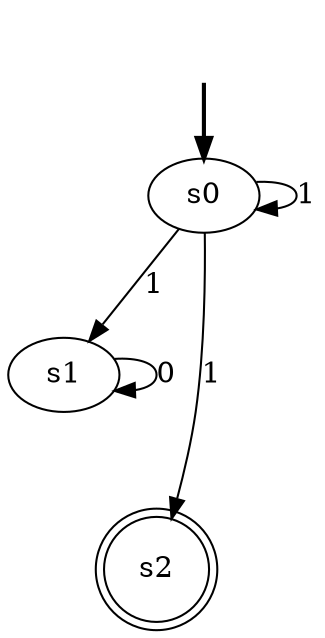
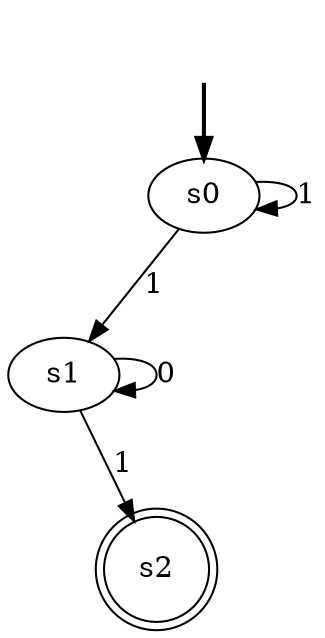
edge "s0" -> "s2": now "s1" -> "s2"
